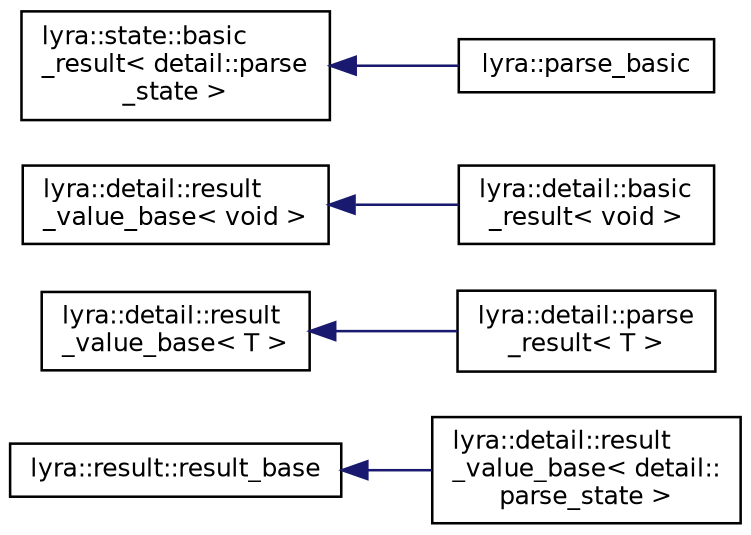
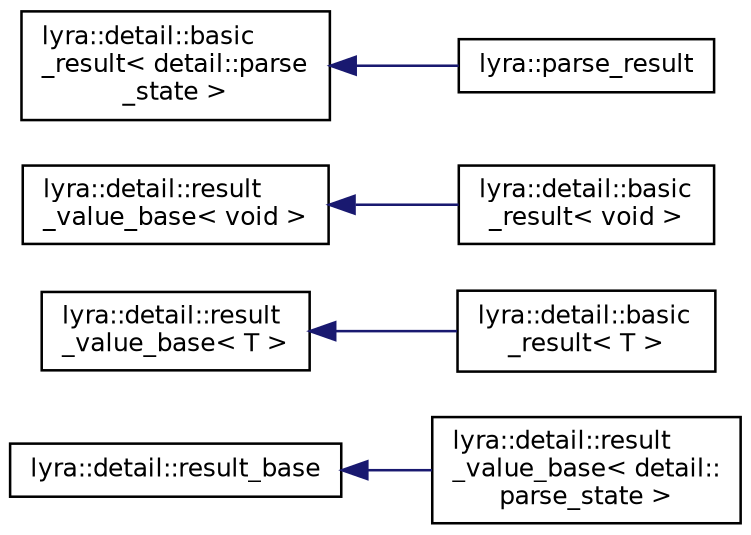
node "lyra::state::basic _result< detail::parse _state >": label "lyra::state::basic _result< detail::parse _state >" -> "lyra::detail::basic _result< detail::parse _state >"
node "lyra::parse_basic": label "lyra::parse_basic" -> "lyra::parse_result"
node "lyra::detail::parse _result< T >": label "lyra::detail::parse _result< T >" -> "lyra::detail::basic _result< T >"
node "lyra::result::result_base": label "lyra::result::result_base" -> "lyra::detail::result_base"
